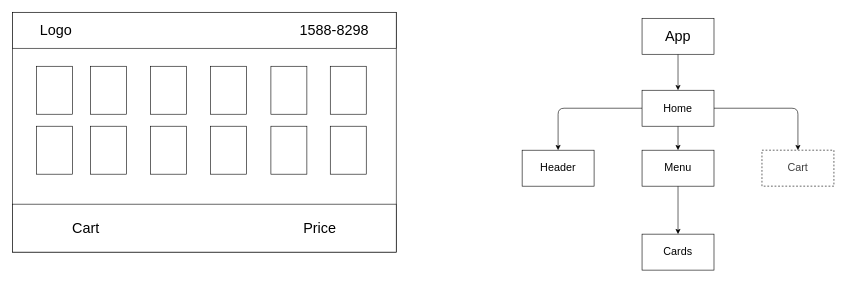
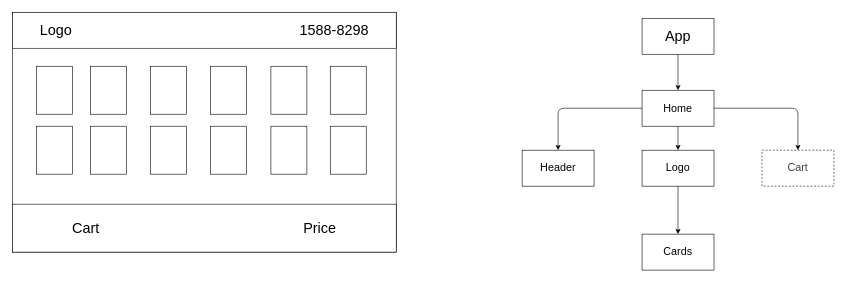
node "Menu": label "Menu" -> "Logo"
